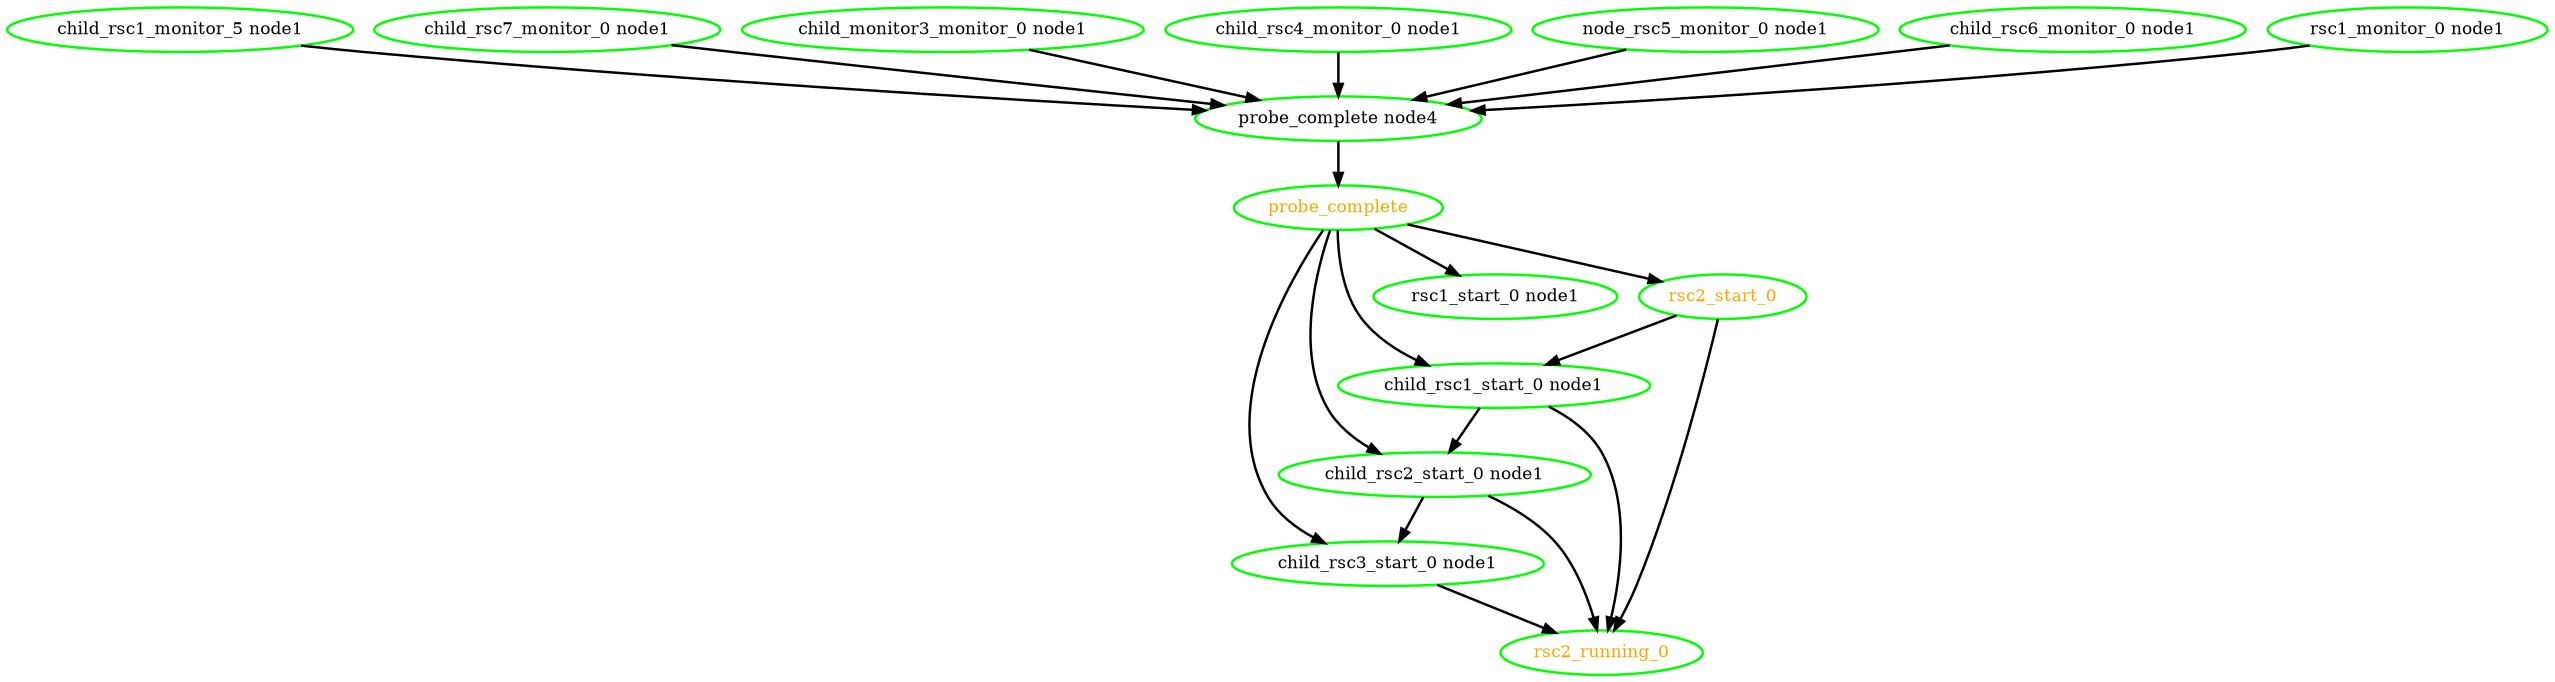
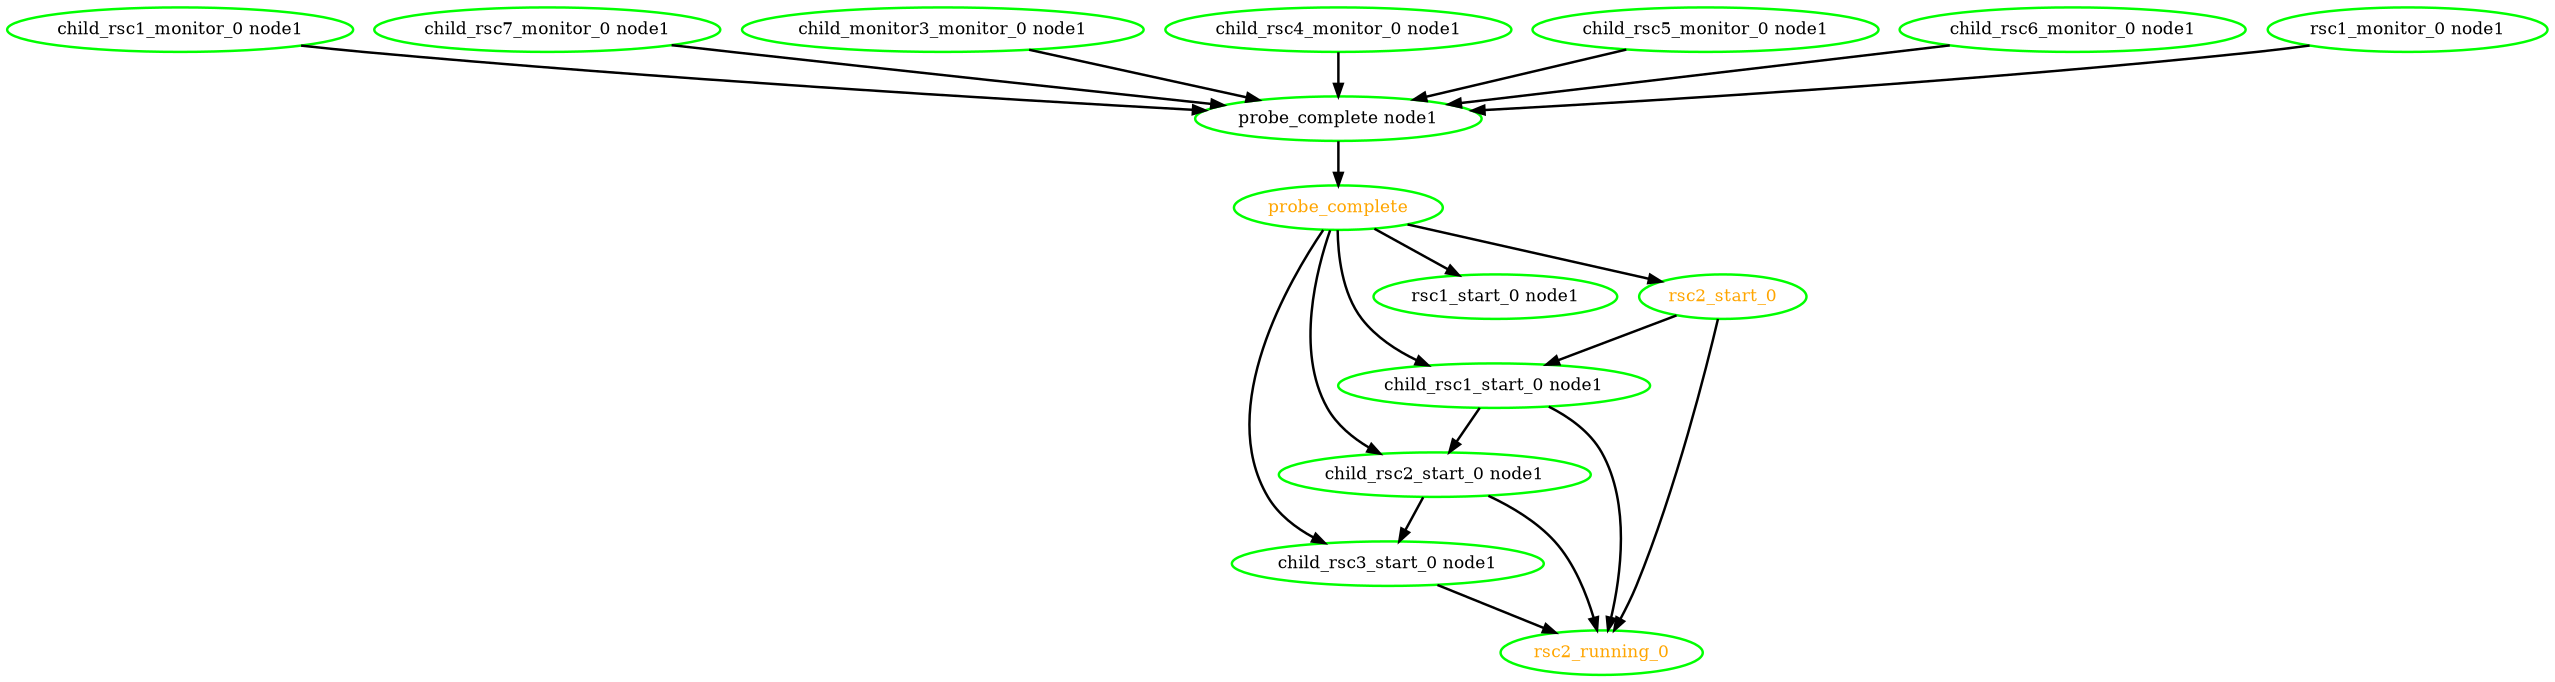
node "child_rsc1_monitor_5 node1": label "child_rsc1_monitor_5 node1" -> "child_rsc1_monitor_0 node1"
node "node_rsc5_monitor_0 node1": label "node_rsc5_monitor_0 node1" -> "child_rsc5_monitor_0 node1"
node "probe_complete node4": label "probe_complete node4" -> "probe_complete node1"
